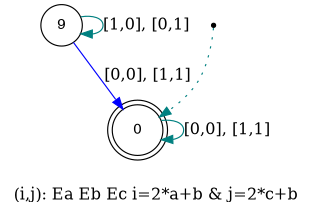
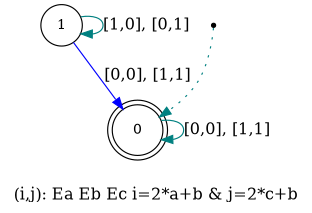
node "9": label "9" -> "1"
